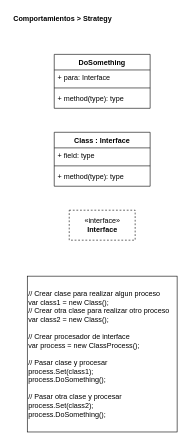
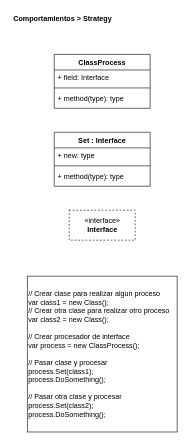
node "DoSomething": label "DoSomething" -> "ClassProcess"
node "+ para: Interface": label "+ para: Interface" -> "+ field: Interface"
node "Class : Interface": label "Class : Interface" -> "Set : Interface"
node "+ field: type": label "+ field: type" -> "+ new: type"
